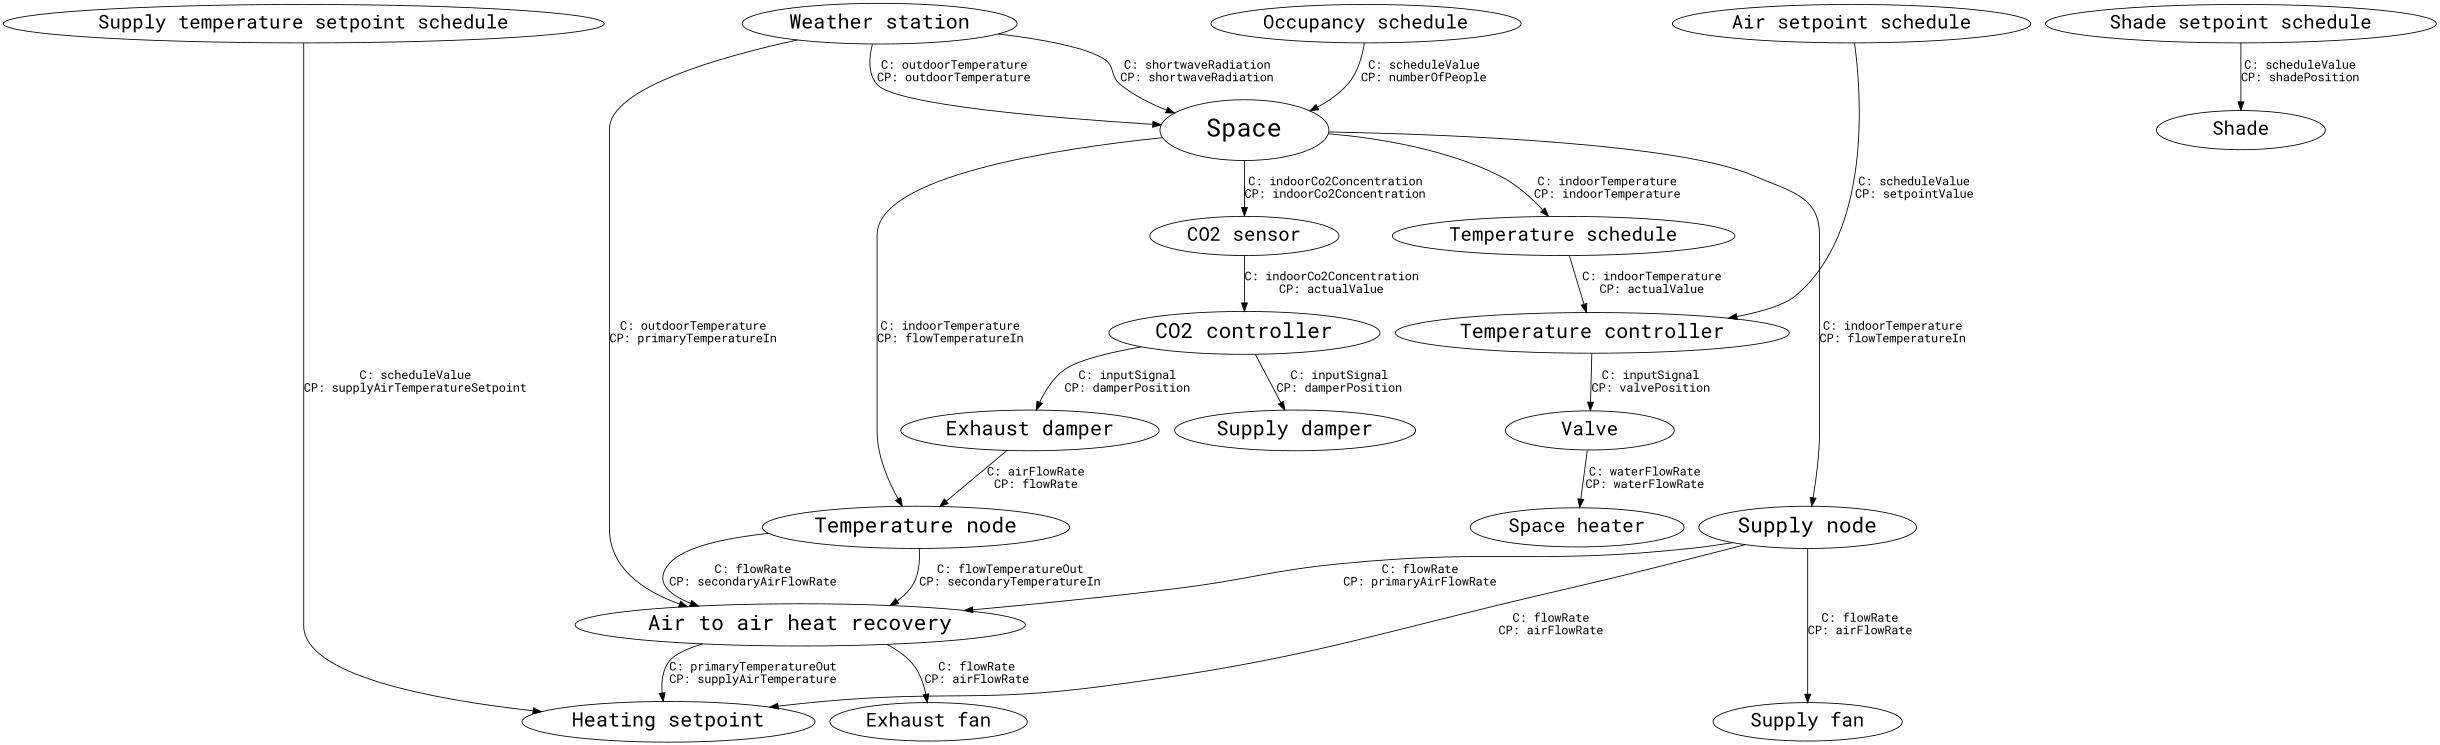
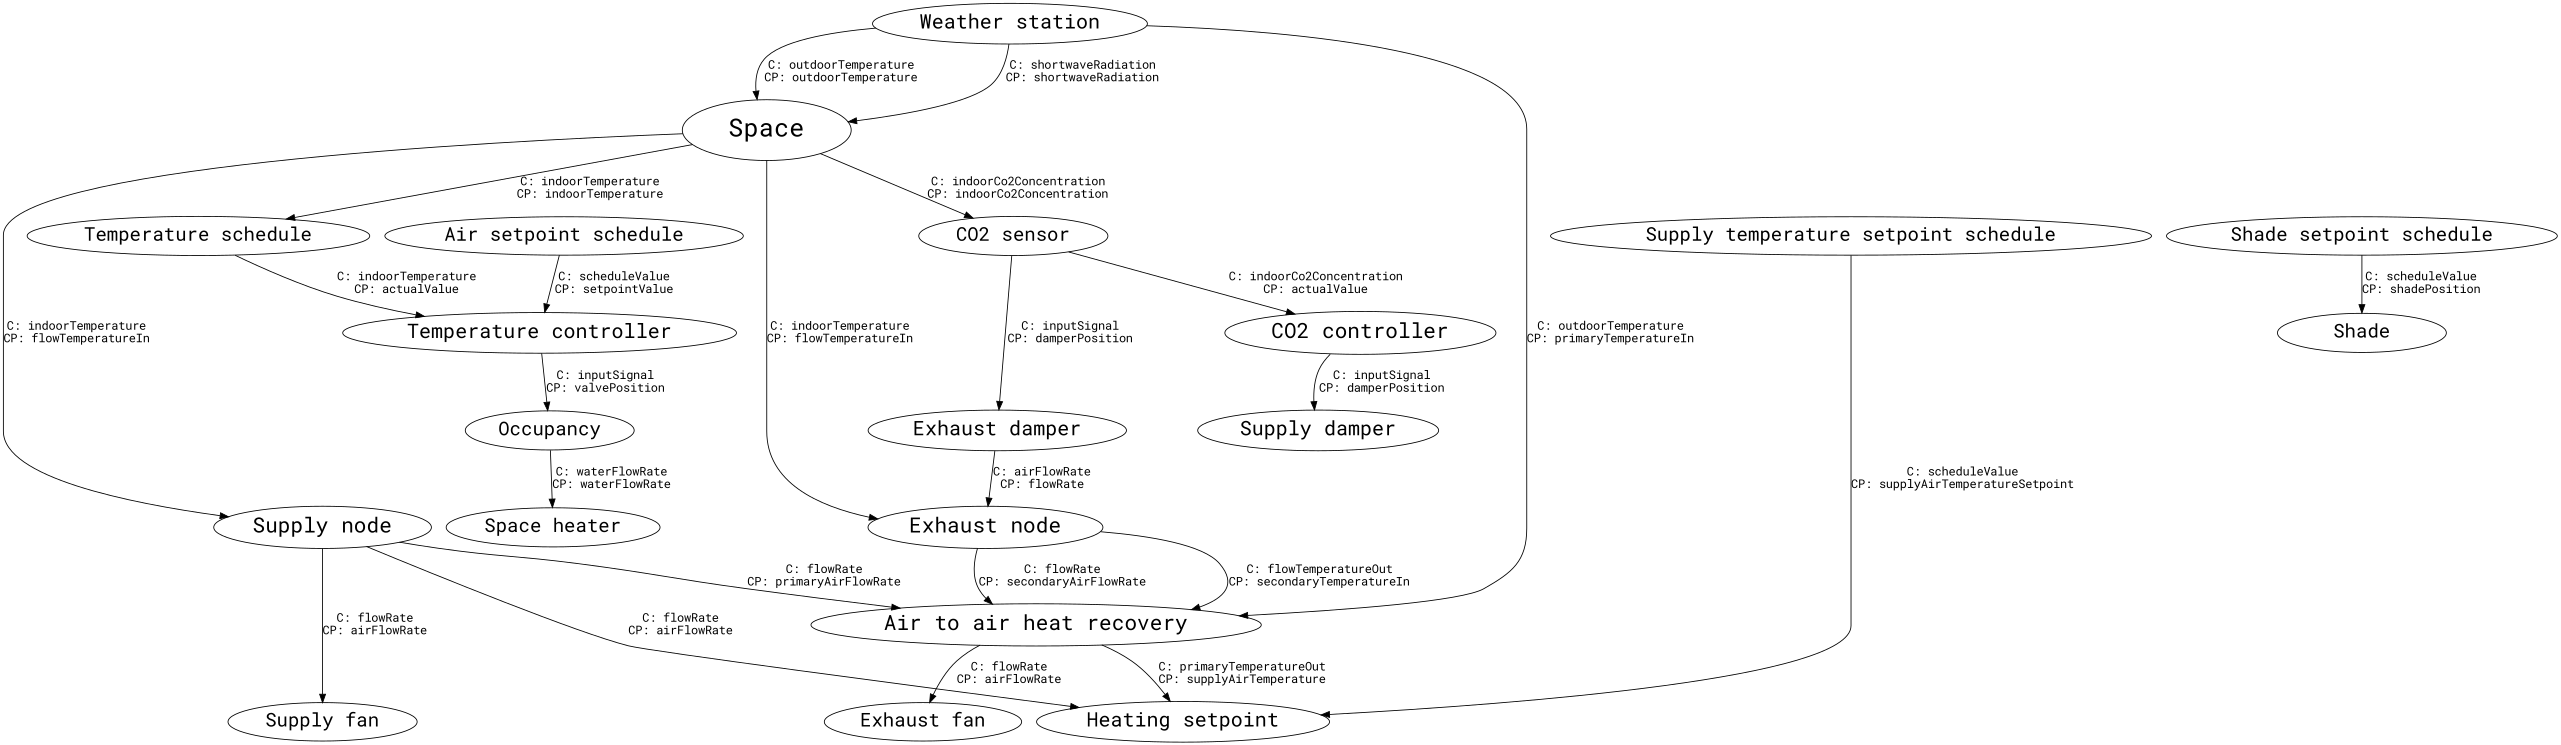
node "Occupancy schedule": removed
edge "CO2 controller" -> "Exhaust damper": now "CO2 sensor" -> "Exhaust damper"
node "Valve": label "Valve" -> "Occupancy"
node "Temperature node": label "Temperature node" -> "Exhaust node"
